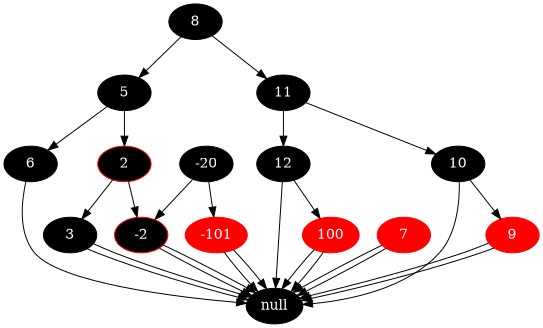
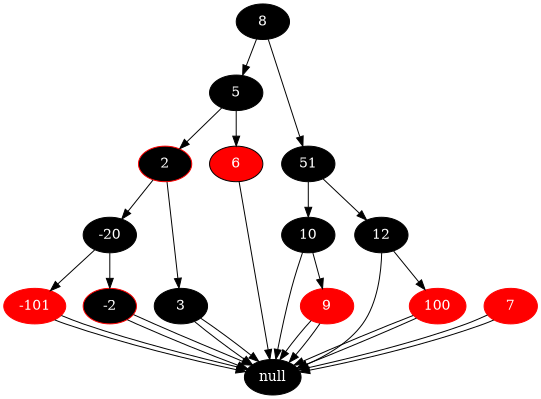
node "11": label "11" -> "51"
node "6": fillcolor black -> red
edge "2" -> "-2": now "2" -> "-20"
